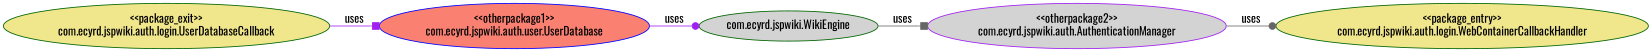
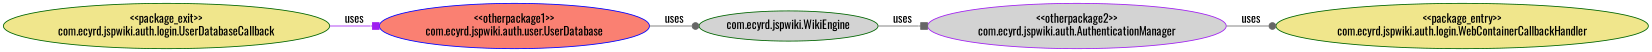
edge "<<otherpackage1>> com.ecyrd.jspwiki.auth.user.UserDatabase" -> "com.ecyrd.jspwiki.WikiEngine": color purple -> gray40
